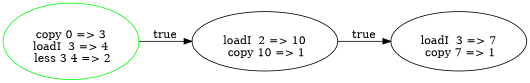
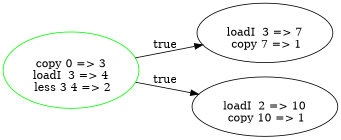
edge "loadI  2 => 10 copy 10 => 1" -> "loadI  3 => 7 copy 7 => 1": now "copy 0 => 3 loadI  3 => 4 less 3 4 => 2" -> "loadI  3 => 7 copy 7 => 1"
